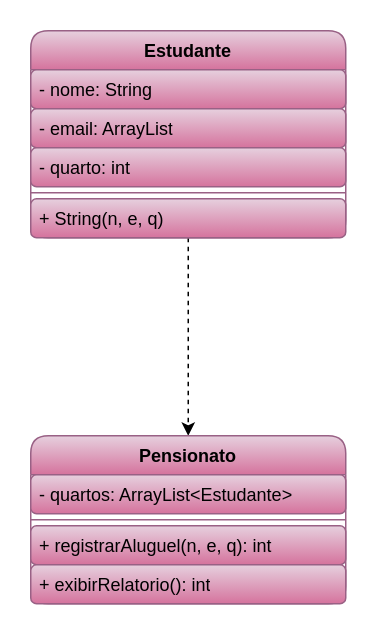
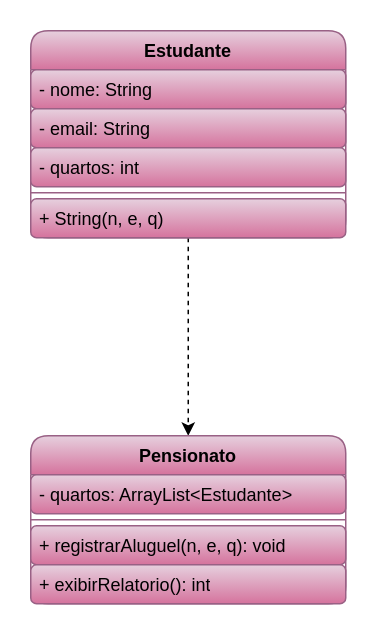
node "- email: ArrayList": label "- email: ArrayList" -> "- email: String"
node "- quarto: int": label "- quarto: int" -> "- quartos: int"
node "+ registrarAluguel(n, e, q): int": label "+ registrarAluguel(n, e, q): int" -> "+ registrarAluguel(n, e, q): void"
